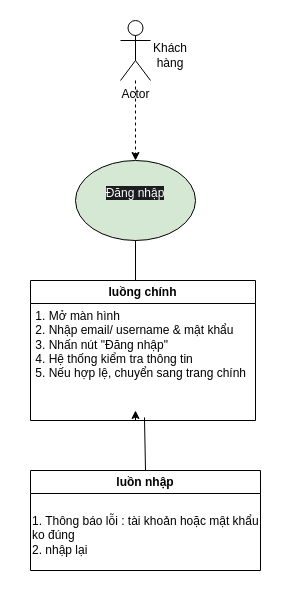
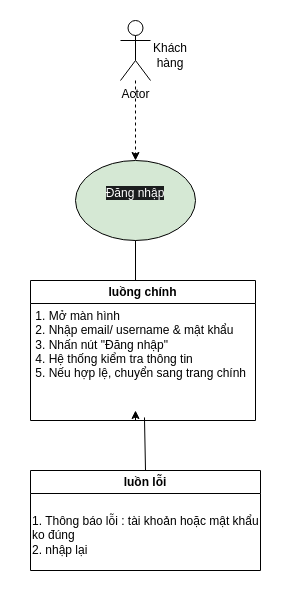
node "luồn nhập": label "luồn nhập" -> "luồn lỗi"
